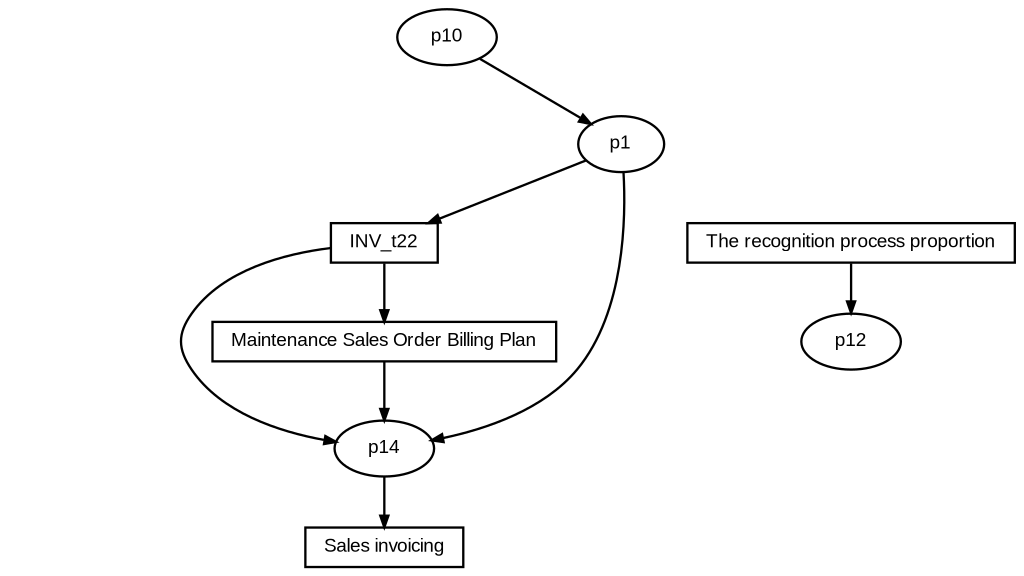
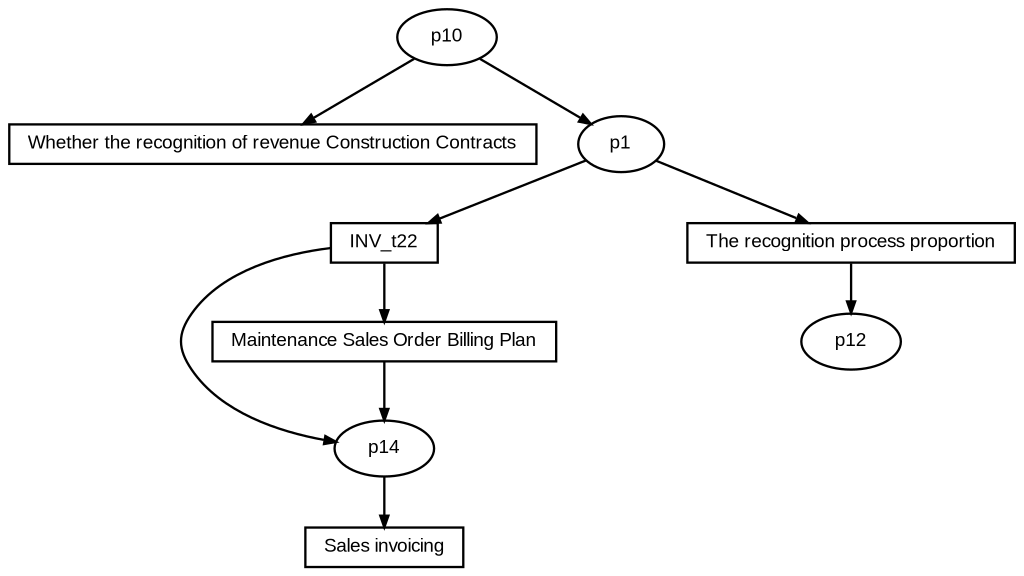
node "Whether the recognition of revenue Construction Contracts": added
edge "p1" -> "p14": now "p1" -> "The recognition process proportion"
